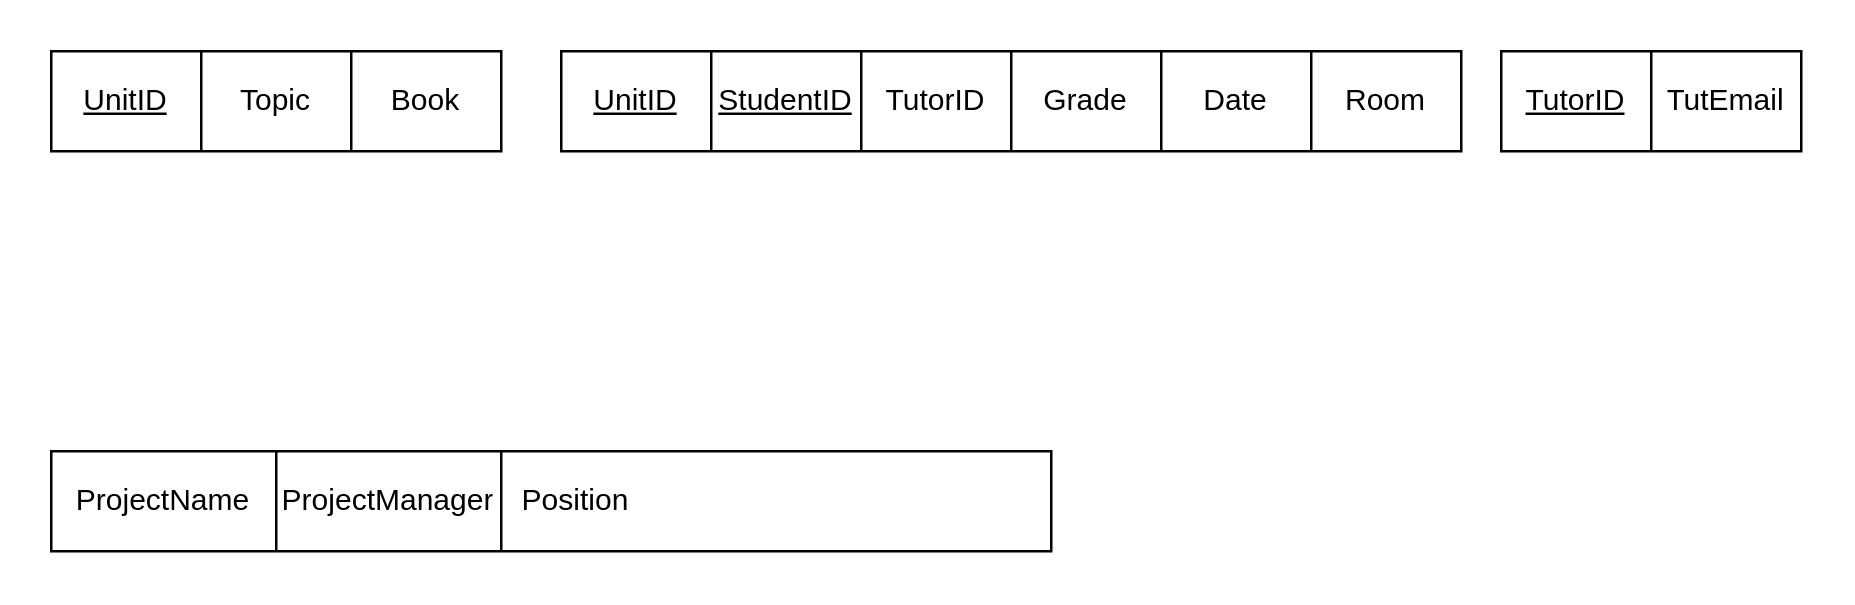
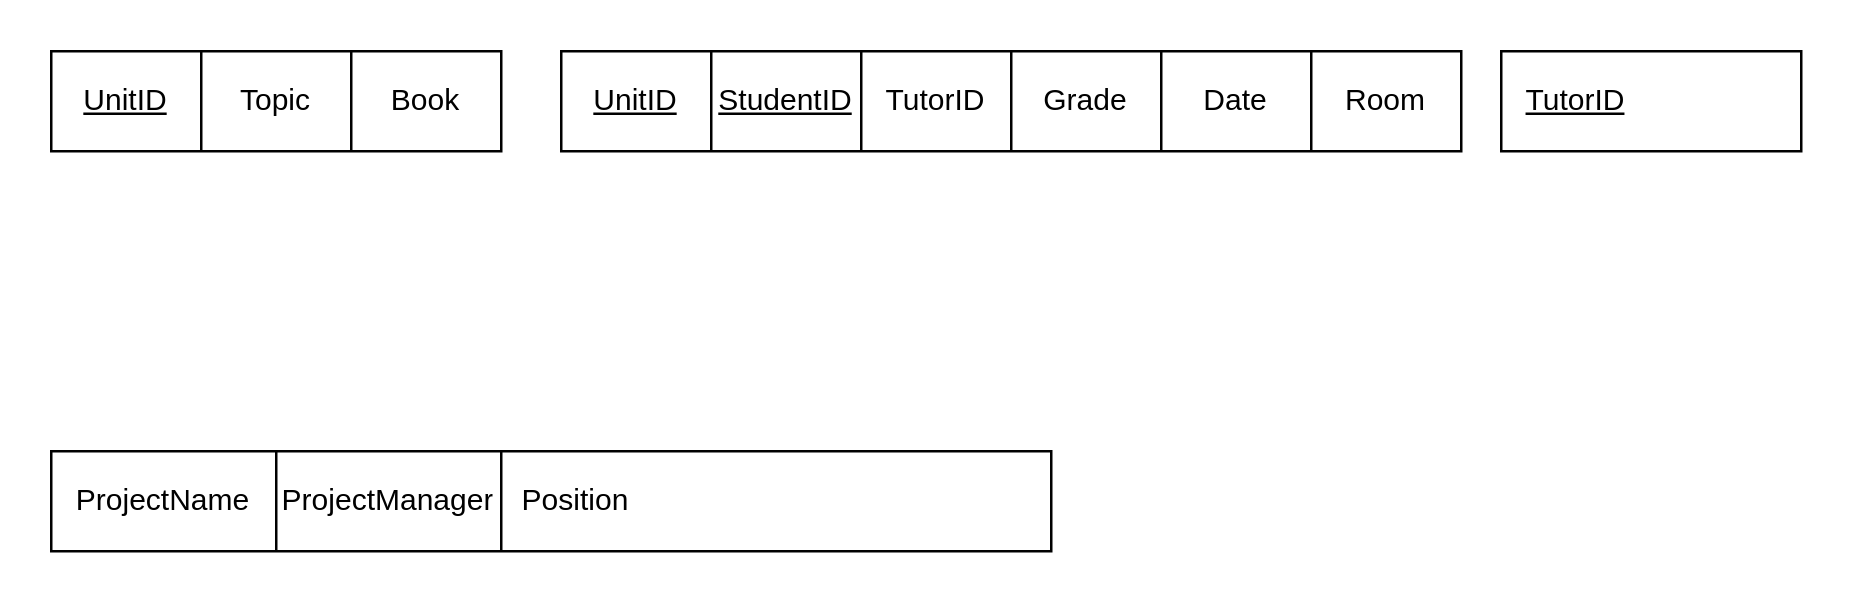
node "TutEmail": removed
